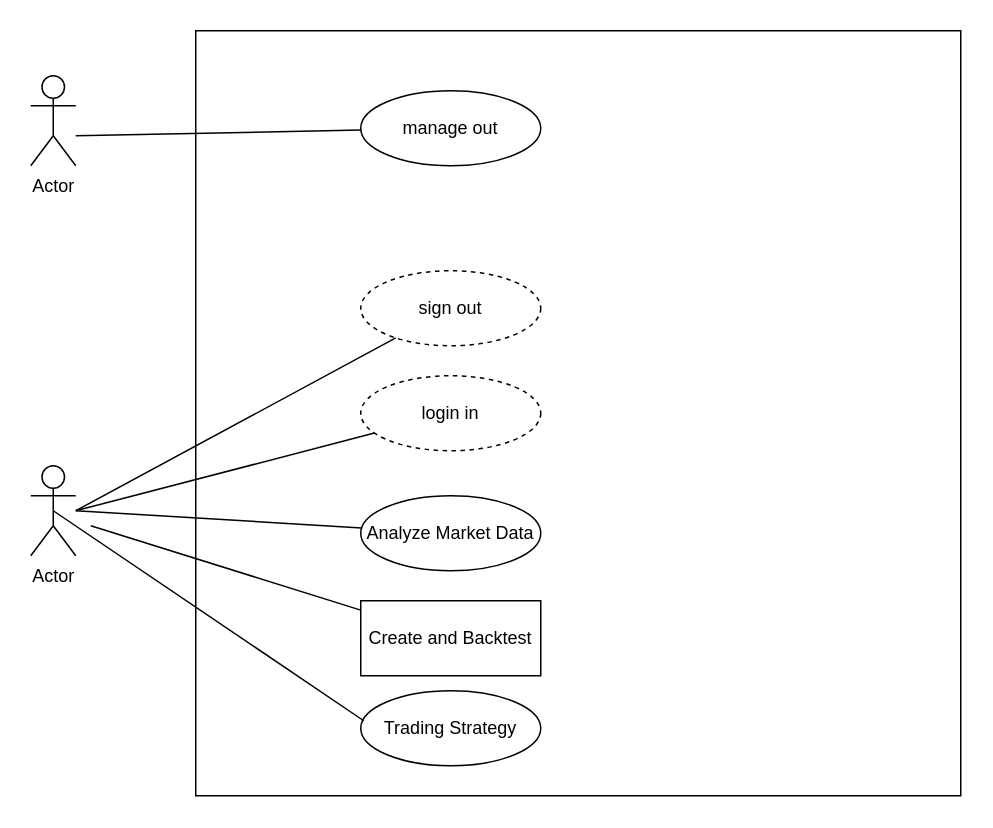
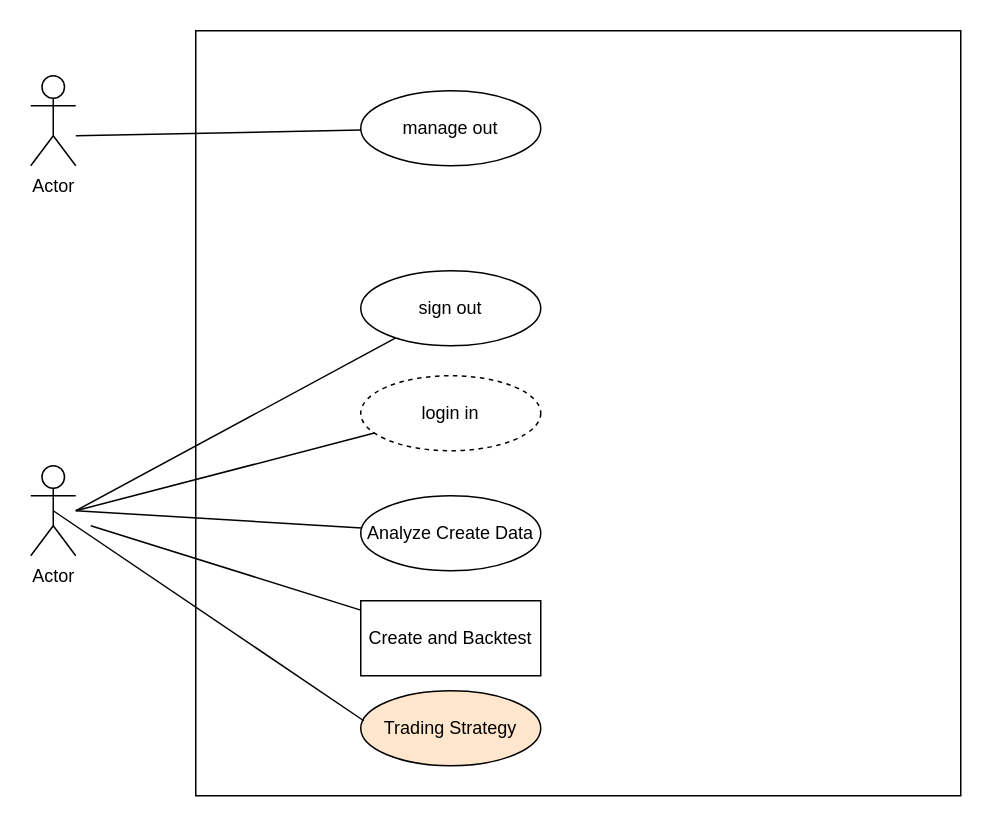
node "sign out": style dashed -> solid
node "Analyze Market Data": label "Analyze Market Data" -> "Analyze Create Data"
node "Trading Strategy": fillcolor #ffffff -> #ffe6cc
